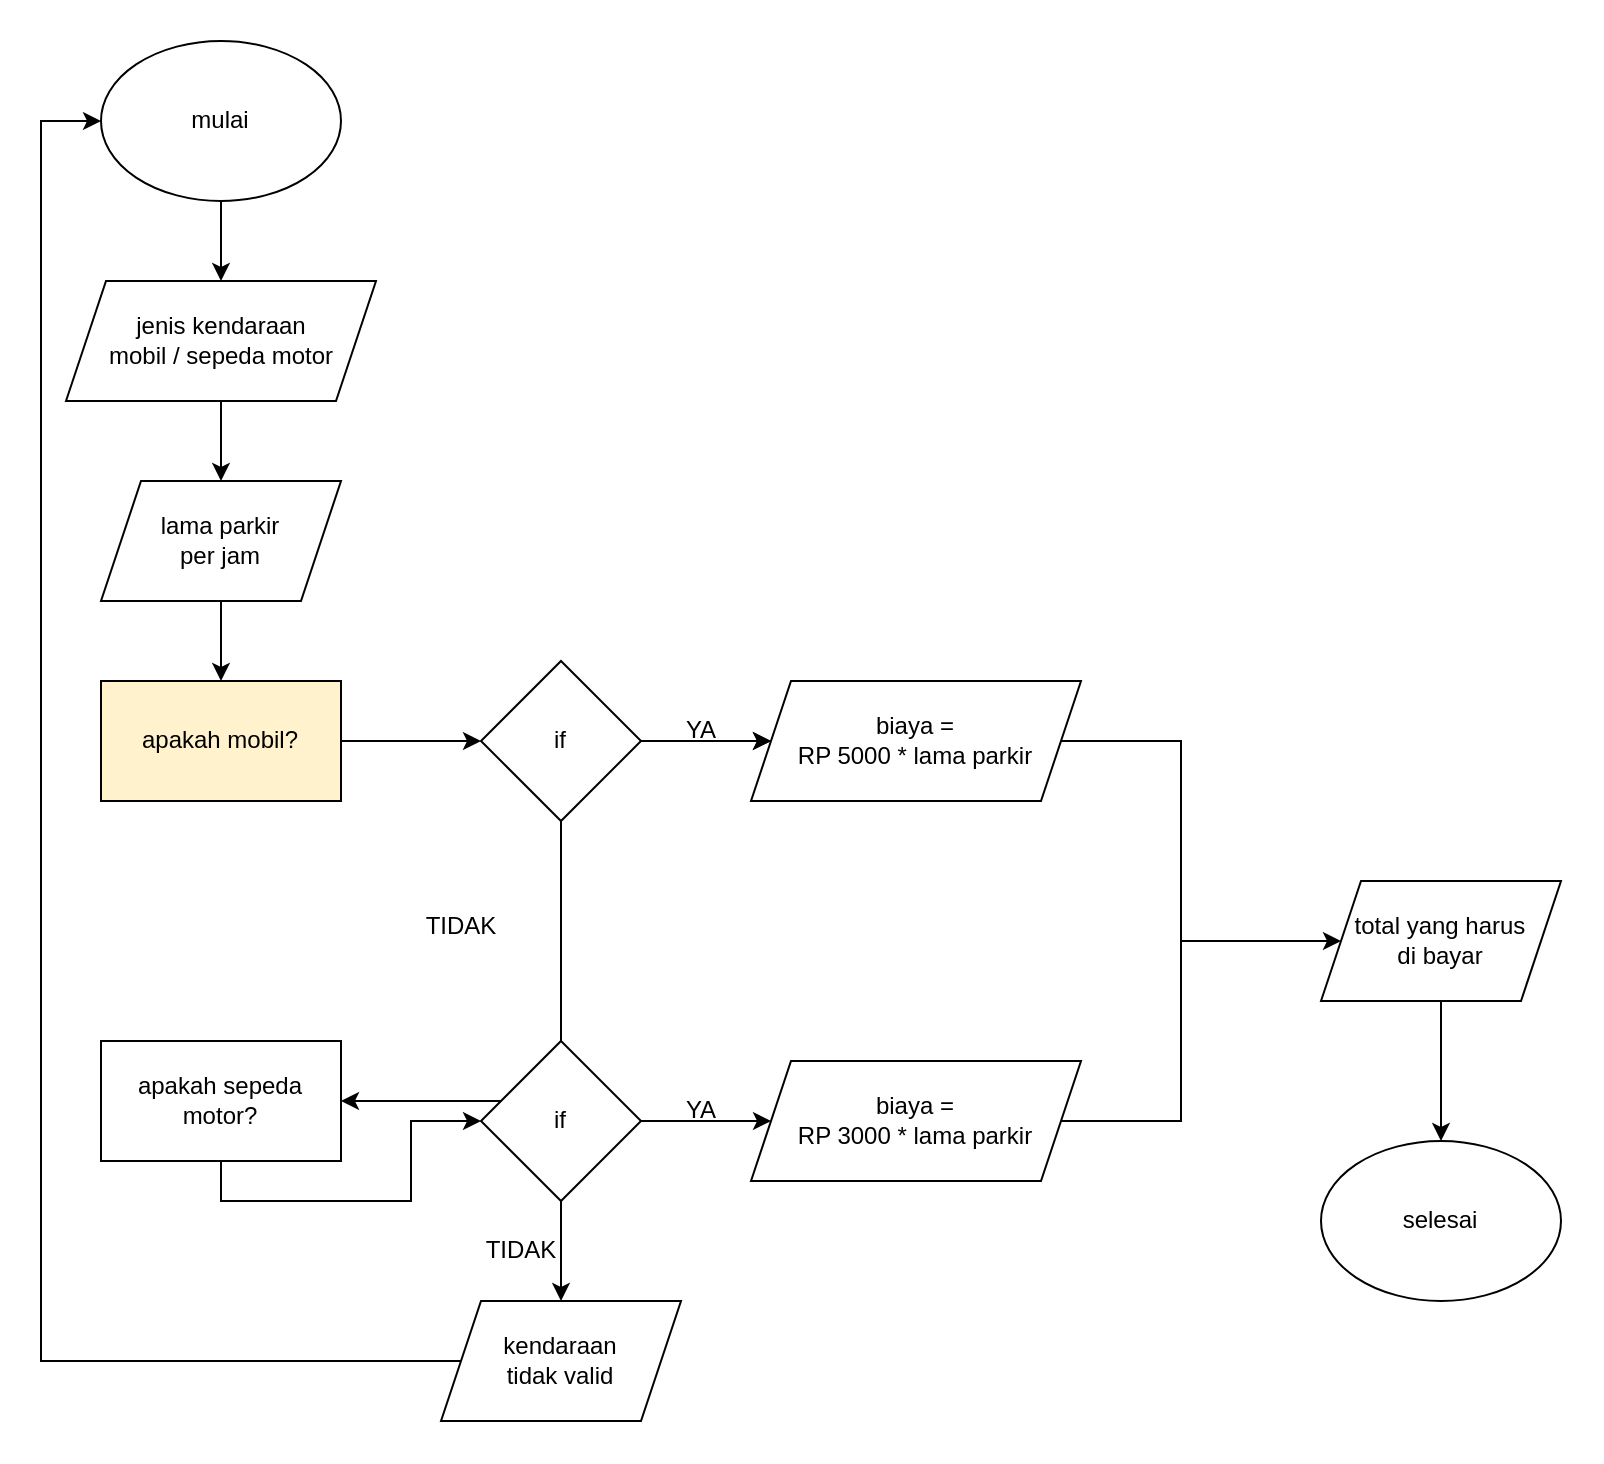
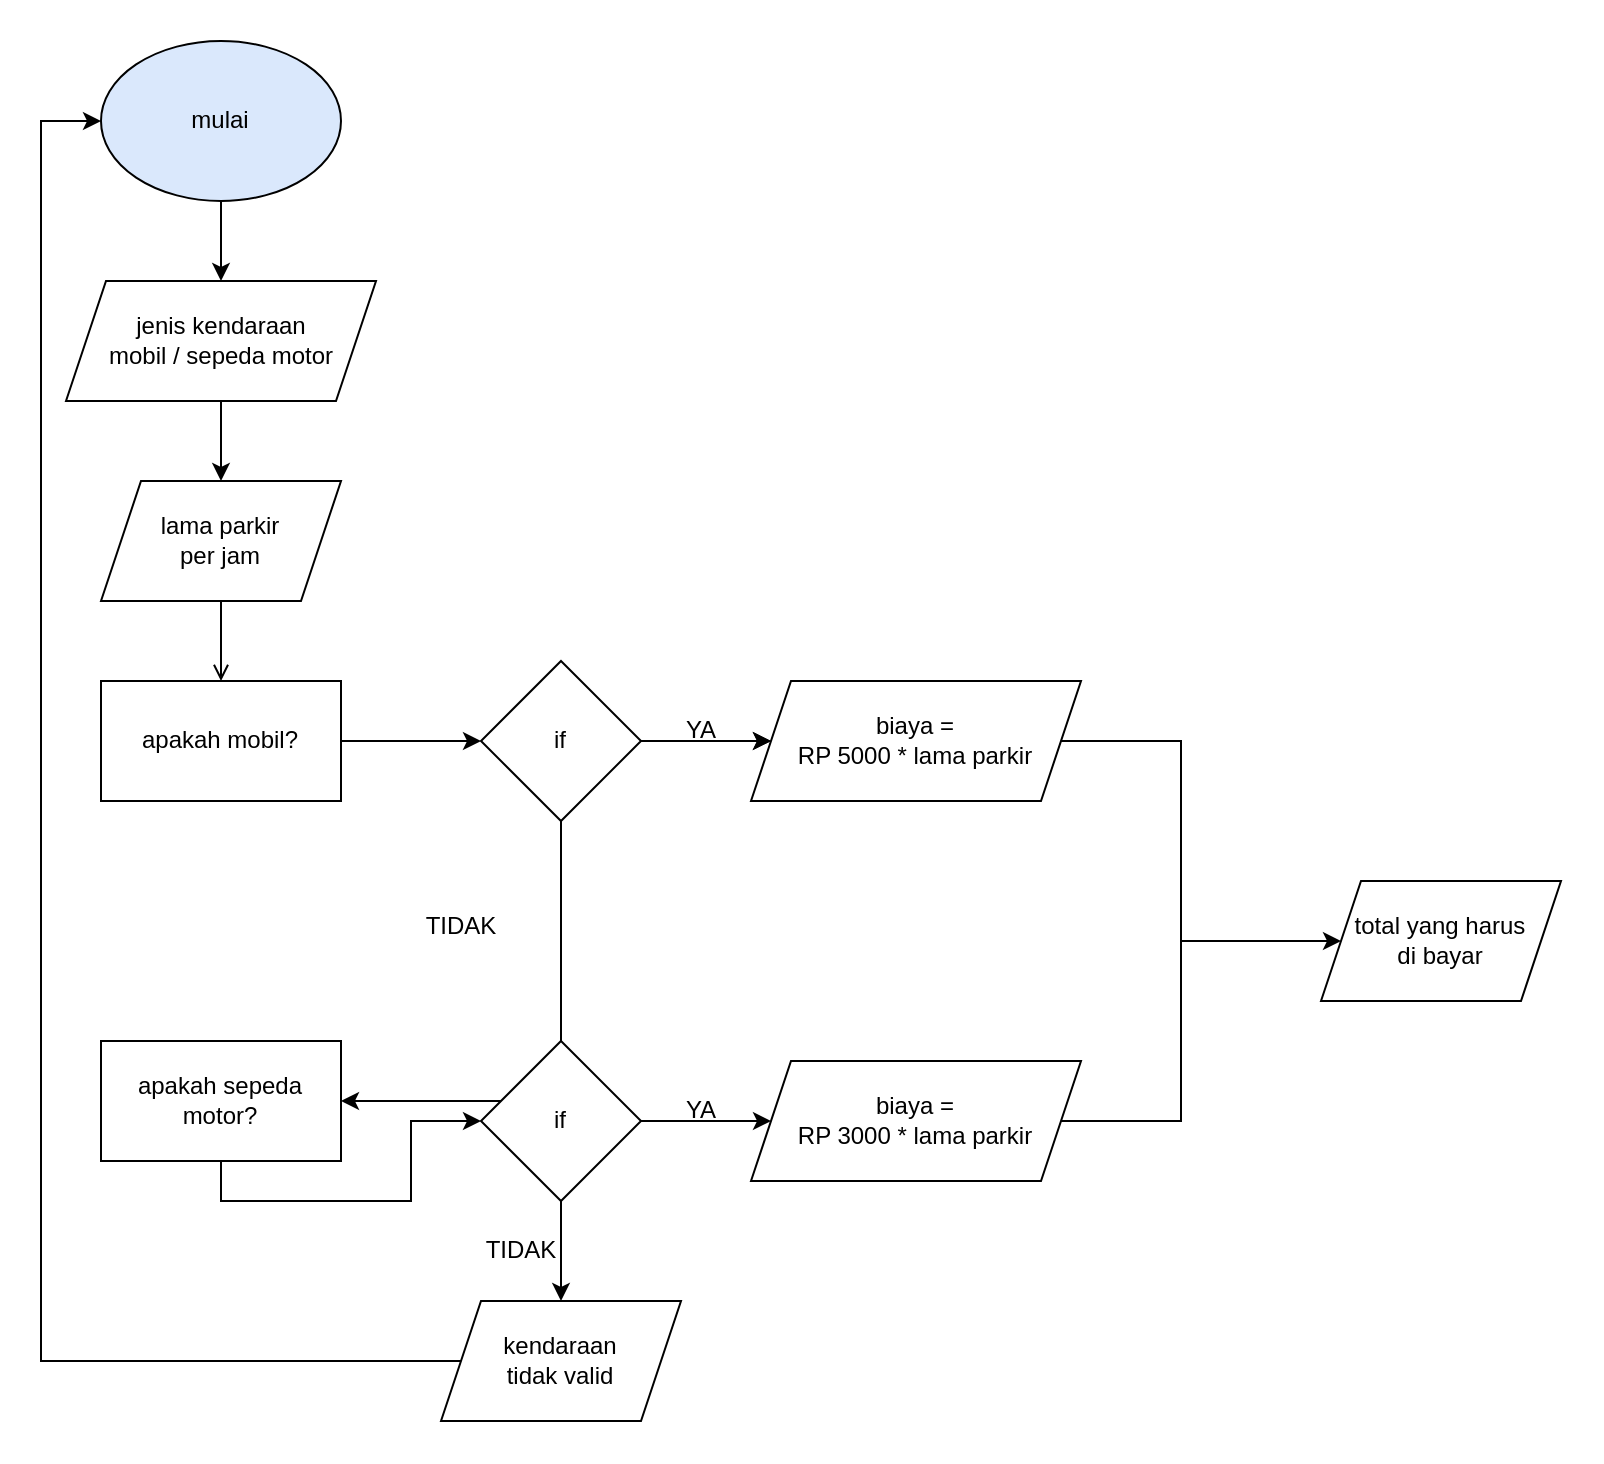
node "mulai": fillcolor #ffffff -> #dae8fc
edge "lama parkir per jam" -> "apakah mobil?": arrowhead classic -> open
node "apakah mobil?": fillcolor #fff2cc -> #ffffff
edge "total yang harus di bayar" -> "selesai": removed
node "selesai": removed
